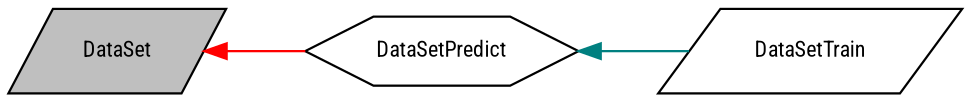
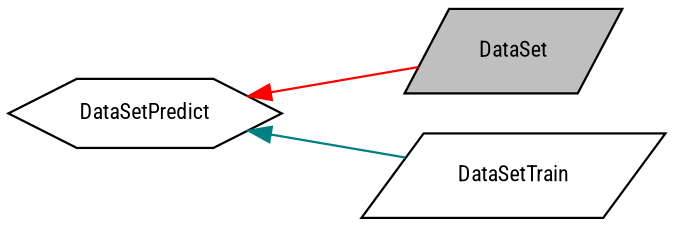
edge "DataSetPredict" -> "DataSet": reversed
